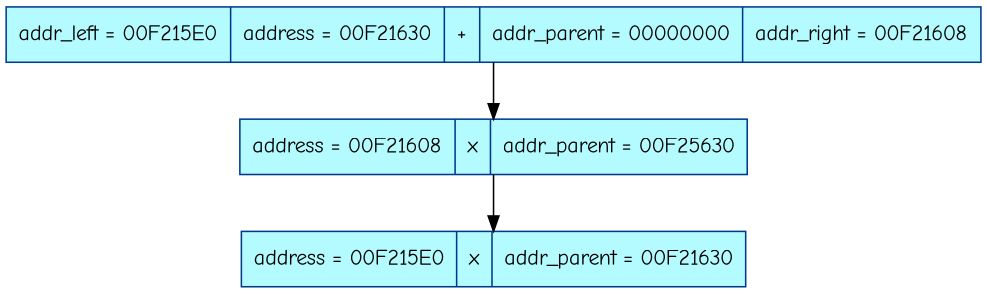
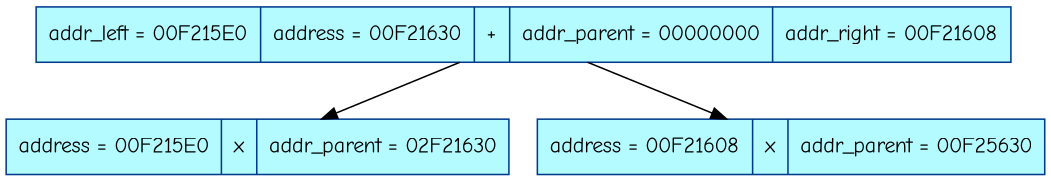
edge "address = 00F21608" -> "address = 00F215E0": now "addr_left = 00F215E0" -> "address = 00F215E0"
node "address = 00F215E0": text "addr_parent = 00F21630" -> "addr_parent = 02F21630"
